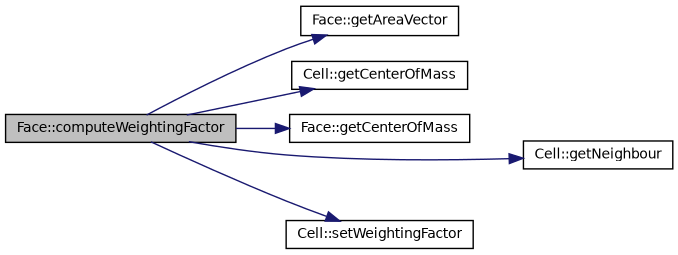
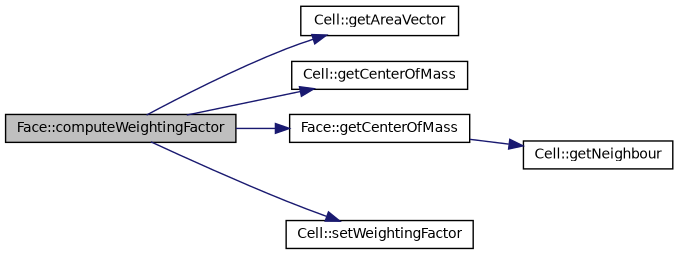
node "Face::getAreaVector": label "Face::getAreaVector" -> "Cell::getAreaVector"
edge "Face::computeWeightingFactor" -> "Cell::getNeighbour": now "Face::getCenterOfMass" -> "Cell::getNeighbour"
